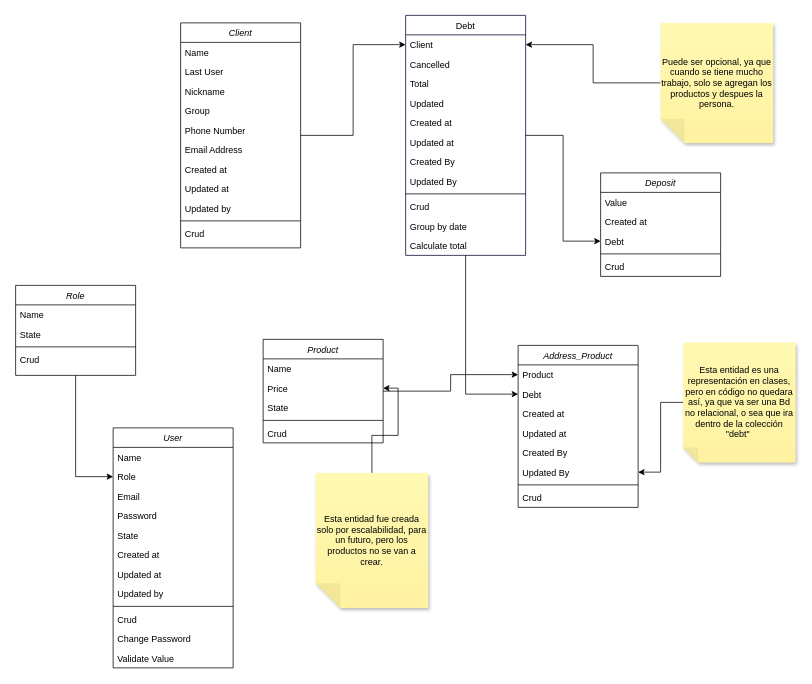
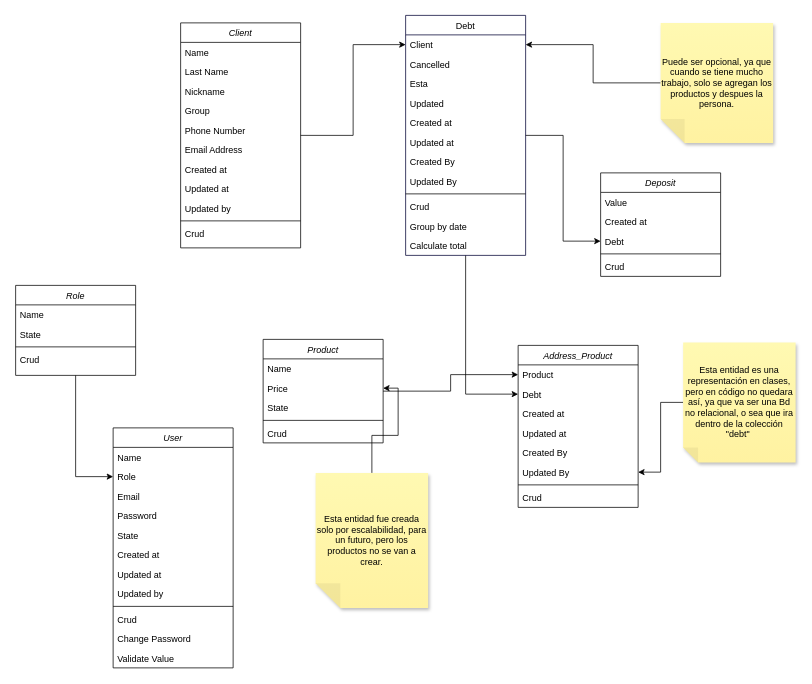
node "Last User": label "Last User" -> "Last Name"
node "Total": label "Total" -> "Esta"
